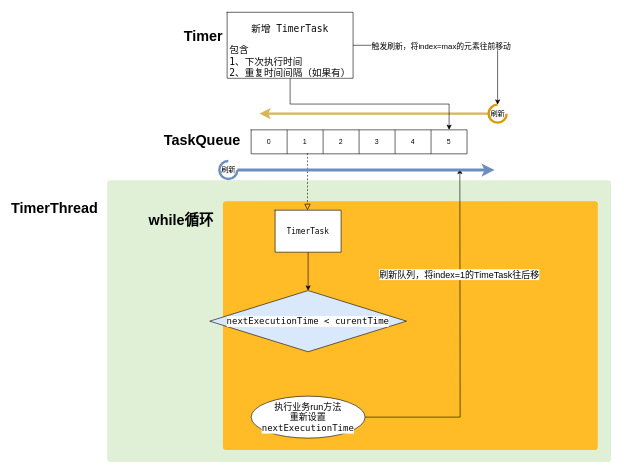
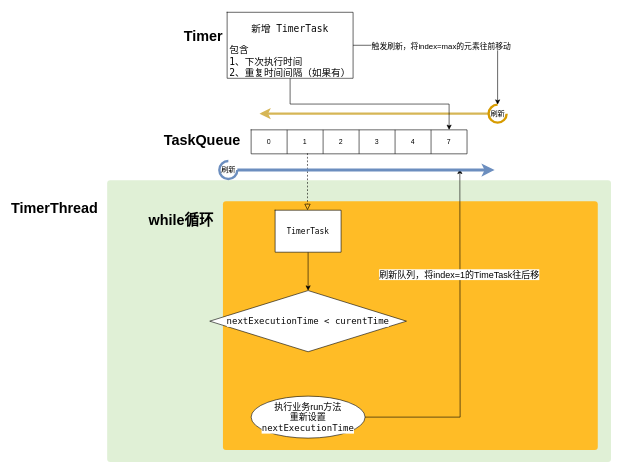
node "5": label "5" -> "7"
node "nextExecutionTime < curentTime": fillcolor #dae8fc -> #ffffff
